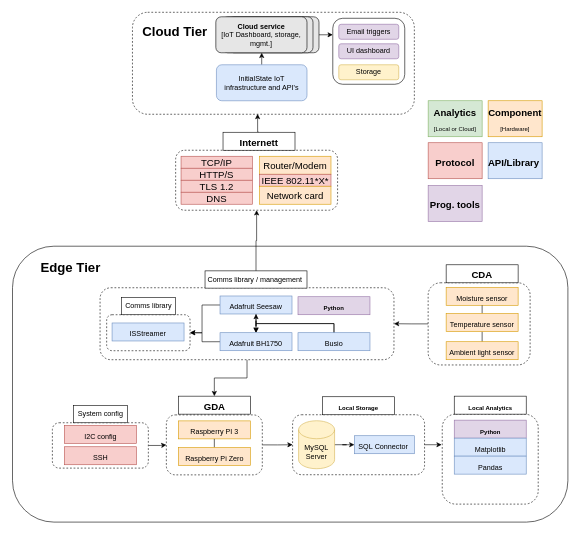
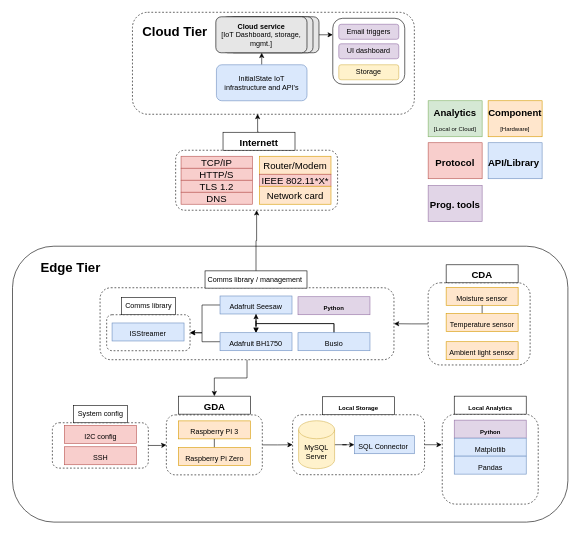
edge "Temperature sensor" -- "Ambient light sensor": removed
